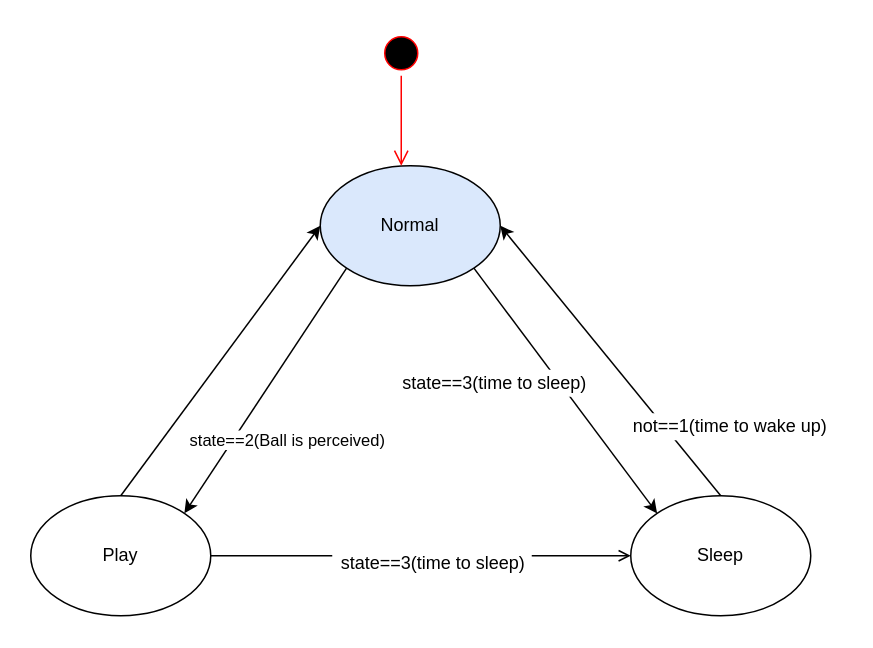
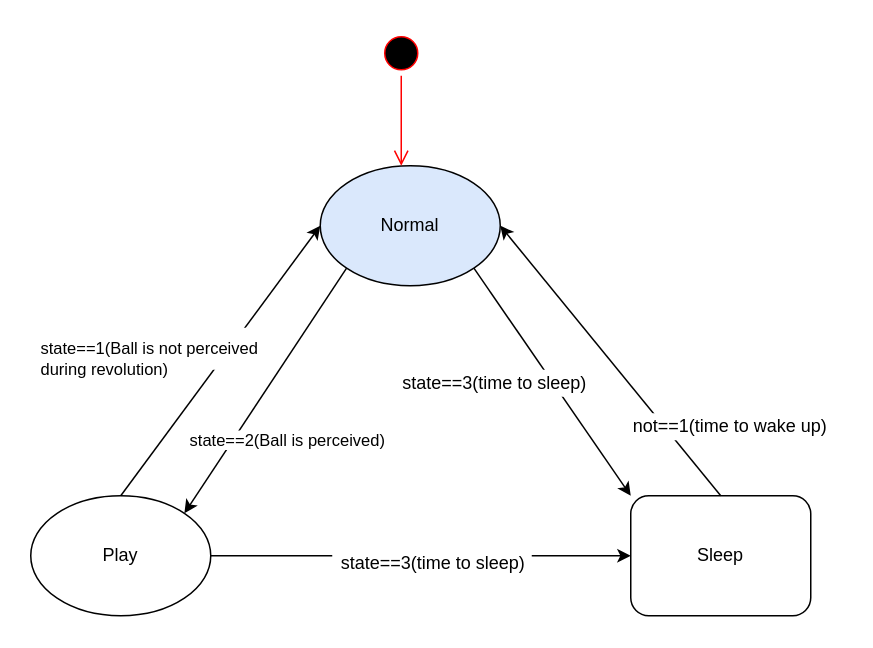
node "state==1(Ball is not perceived during revolution)": added
edge "Play" -> "Sleep": arrowhead open -> classic
node "Sleep": shape ellipse -> rounded rectangle
